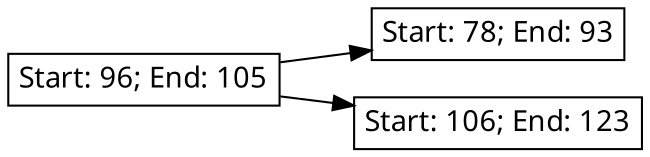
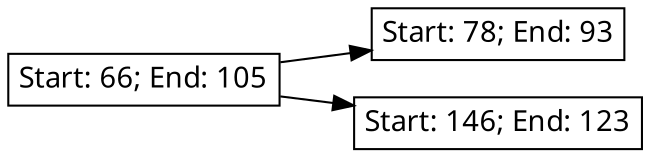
node "Start: 96; End: 105": label "Start: 96; End: 105" -> "Start: 66; End: 105"
node "Start: 106; End: 123": label "Start: 106; End: 123" -> "Start: 146; End: 123"
